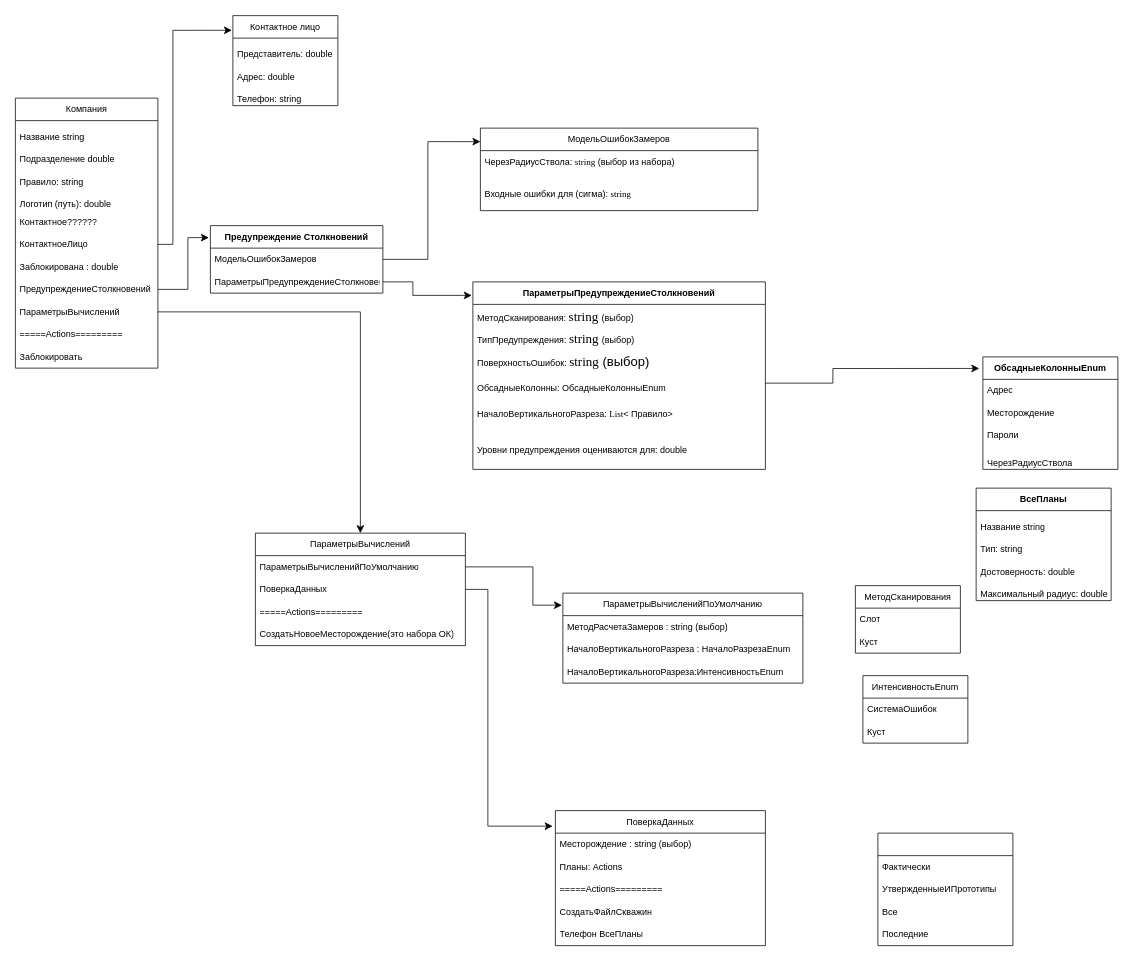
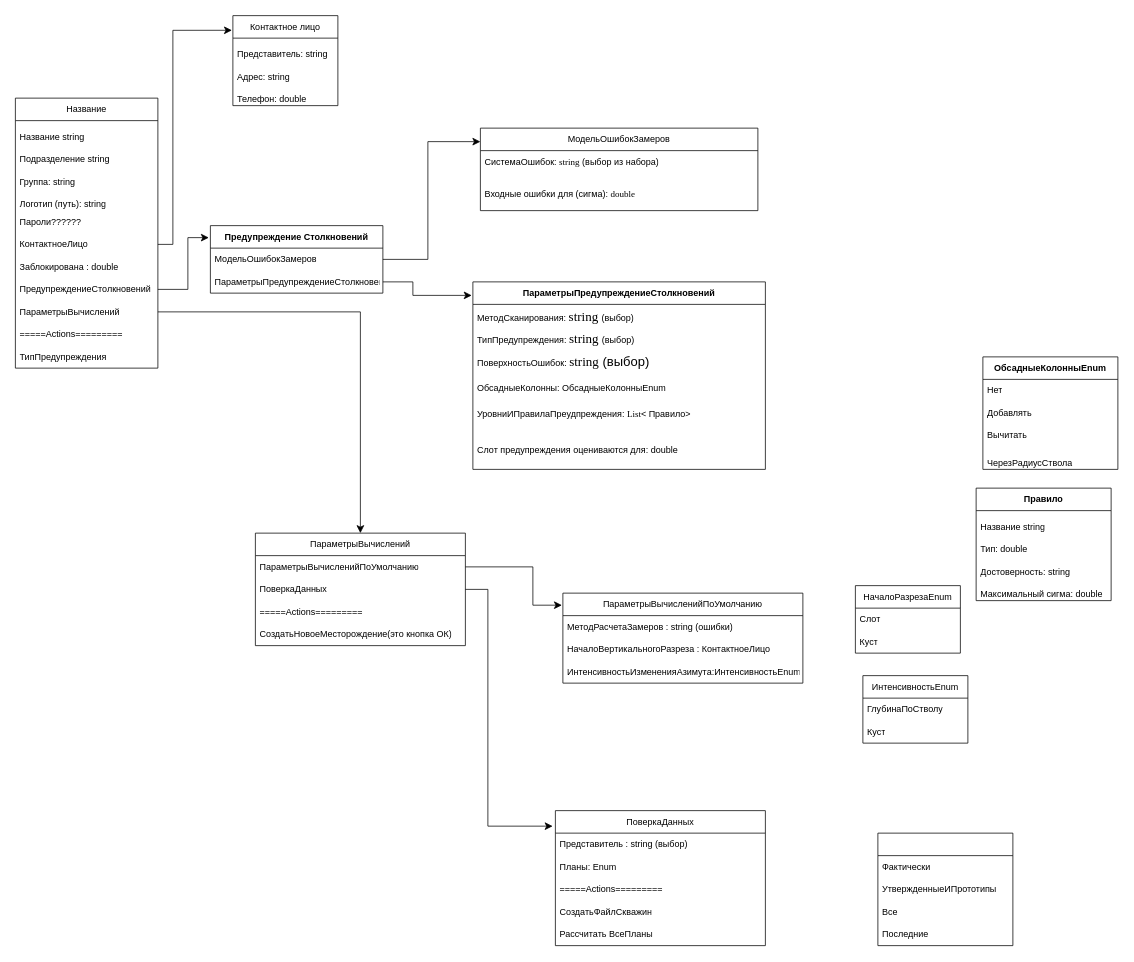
node "Представитель: double": label "Представитель: double" -> "Представитель: string"
node "Адрес: double": label "Адрес: double" -> "Адрес: string"
node "Телефон: string": label "Телефон: string" -> "Телефон: double"
node "Компания": label "Компания" -> "Название"
node "Подразделение double": label "Подразделение double" -> "Подразделение string"
node "ЧерезРадиусСтвола: string (выбор из набора)": label "ЧерезРадиусСтвола: string (выбор из набора)" -> "СистемаОшибок: string (выбор из набора)"
node "Правило: string": label "Правило: string" -> "Группа: string"
node "Входные ошибки для (сигма): string": label "Входные ошибки для (сигма): string" -> "Входные ошибки для (сигма): double"
node "Логотип (путь): double": label "Логотип (путь): double" -> "Логотип (путь): string"
node "Контактное??????": label "Контактное??????" -> "Пароли??????"
node "Заблокировать": label "Заблокировать" -> "ТипПредупреждения"
edge "ОбсадныеКолонны: ОбсадныеКолонныEnum" -> "ОбсадныеКолонныEnum": removed
node "Адрес": label "Адрес" -> "Нет"
node "НачалоВертикальногоРазреза: List< Правило>": label "НачалоВертикальногоРазреза: List< Правило>" -> "УровниИПравилаПреудпреждения: List< Правило>"
node "Месторождение": label "Месторождение" -> "Добавлять"
node "Пароли": label "Пароли" -> "Вычитать"
node "Уровни предупреждения оцениваются для: double": label "Уровни предупреждения оцениваются для: double" -> "Слот предупреждения оцениваются для: double"
node "ВсеПланы": label "ВсеПланы" -> "Правило"
node "Тип: string": label "Тип: string" -> "Тип: double"
node "Достоверность: double": label "Достоверность: double" -> "Достоверность: string"
node "Максимальный радиус: double": label "Максимальный радиус: double" -> "Максимальный сигма: double"
node "МетодСканирования": label "МетодСканирования" -> "НачалоРазрезаEnum"
node "МетодРасчетаЗамеров : string (выбор)": label "МетодРасчетаЗамеров : string (выбор)" -> "МетодРасчетаЗамеров : string (ошибки)"
node "СоздатьНовоеМесторождение(это набора ОК)": label "СоздатьНовоеМесторождение(это набора ОК)" -> "СоздатьНовоеМесторождение(это кнопка ОК)"
node "НачалоВертикальногоРазреза : НачалоРазрезаEnum": label "НачалоВертикальногоРазреза : НачалоРазрезаEnum" -> "НачалоВертикальногоРазреза : КонтактноеЛицо"
node "НачалоВертикальногоРазреза:ИнтенсивностьEnum": label "НачалоВертикальногоРазреза:ИнтенсивностьEnum" -> "ИнтенсивностьИзмененияАзимута:ИнтенсивностьEnum"
node "СистемаОшибок": label "СистемаОшибок" -> "ГлубинаПоСтволу"
node "Месторождение : string (выбор)": label "Месторождение : string (выбор)" -> "Представитель : string (выбор)"
node "Планы: Actions": label "Планы: Actions" -> "Планы: Enum"
node "Телефон ВсеПланы": label "Телефон ВсеПланы" -> "Рассчитать ВсеПланы"
